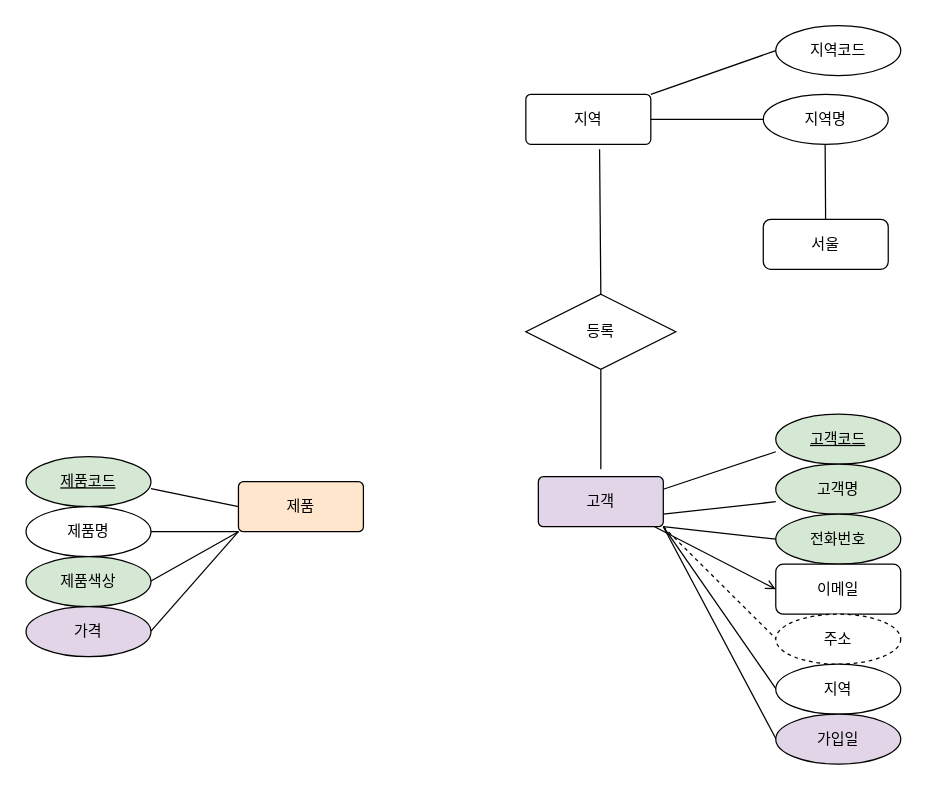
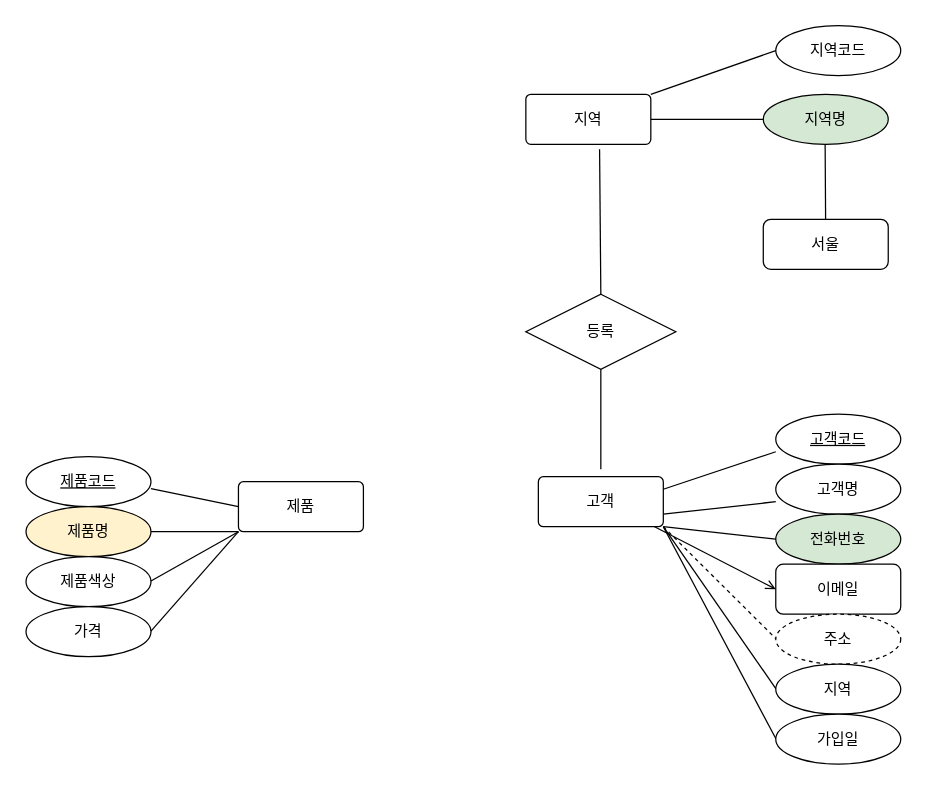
node "지역명": fillcolor #ffffff -> #d5e8d4
node "고객코드": fillcolor #d5e8d4 -> #ffffff
node "제품코드": fillcolor #d5e8d4 -> #ffffff
node "고객명": fillcolor #d5e8d4 -> #ffffff
node "고객": fillcolor #e1d5e7 -> #ffffff
node "제품": fillcolor #ffe6cc -> #ffffff
node "제품명": fillcolor #ffffff -> #fff2cc
node "제품색상": fillcolor #d5e8d4 -> #ffffff
node "가격": fillcolor #e1d5e7 -> #ffffff
node "가입일": fillcolor #e1d5e7 -> #ffffff
